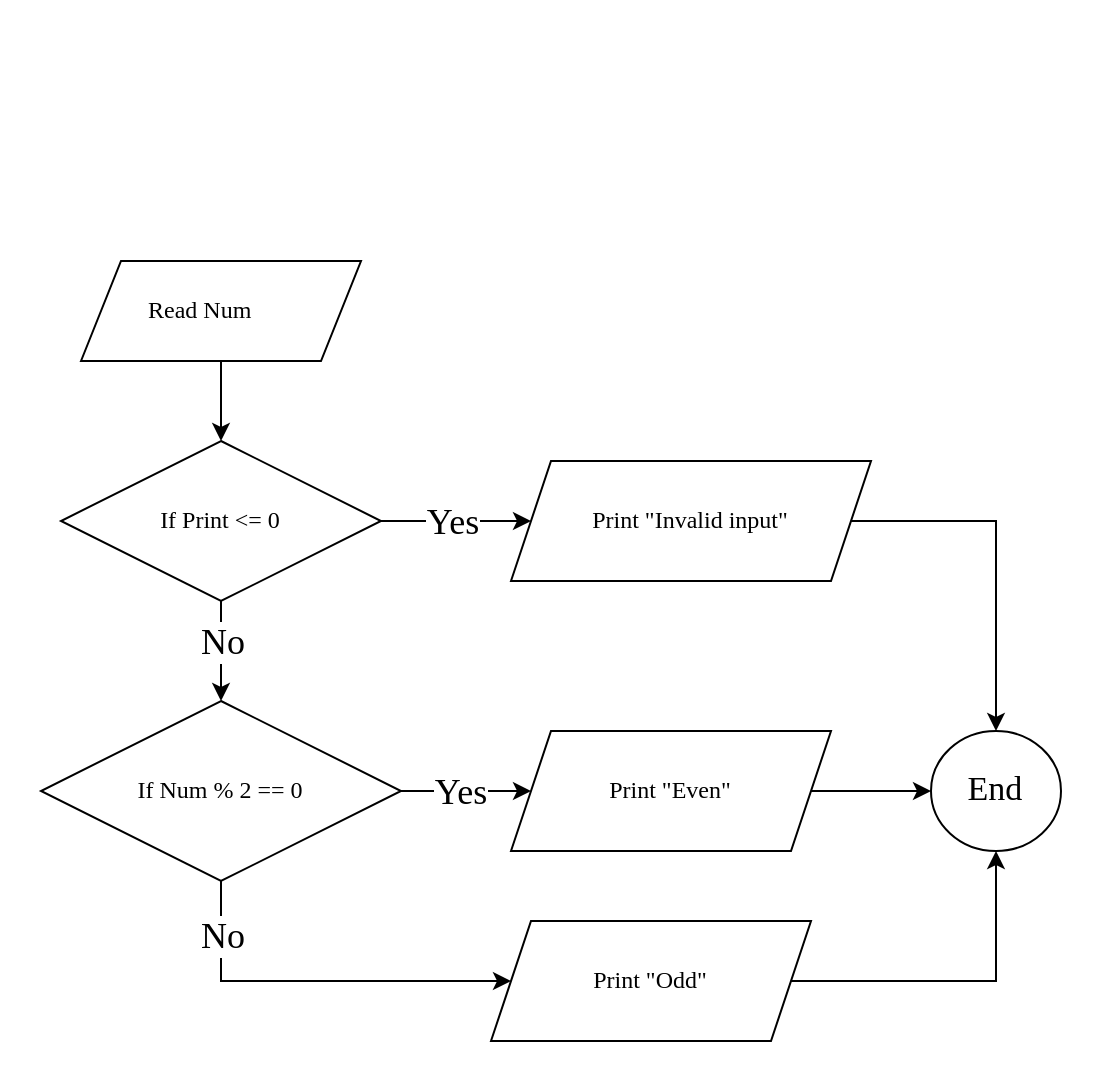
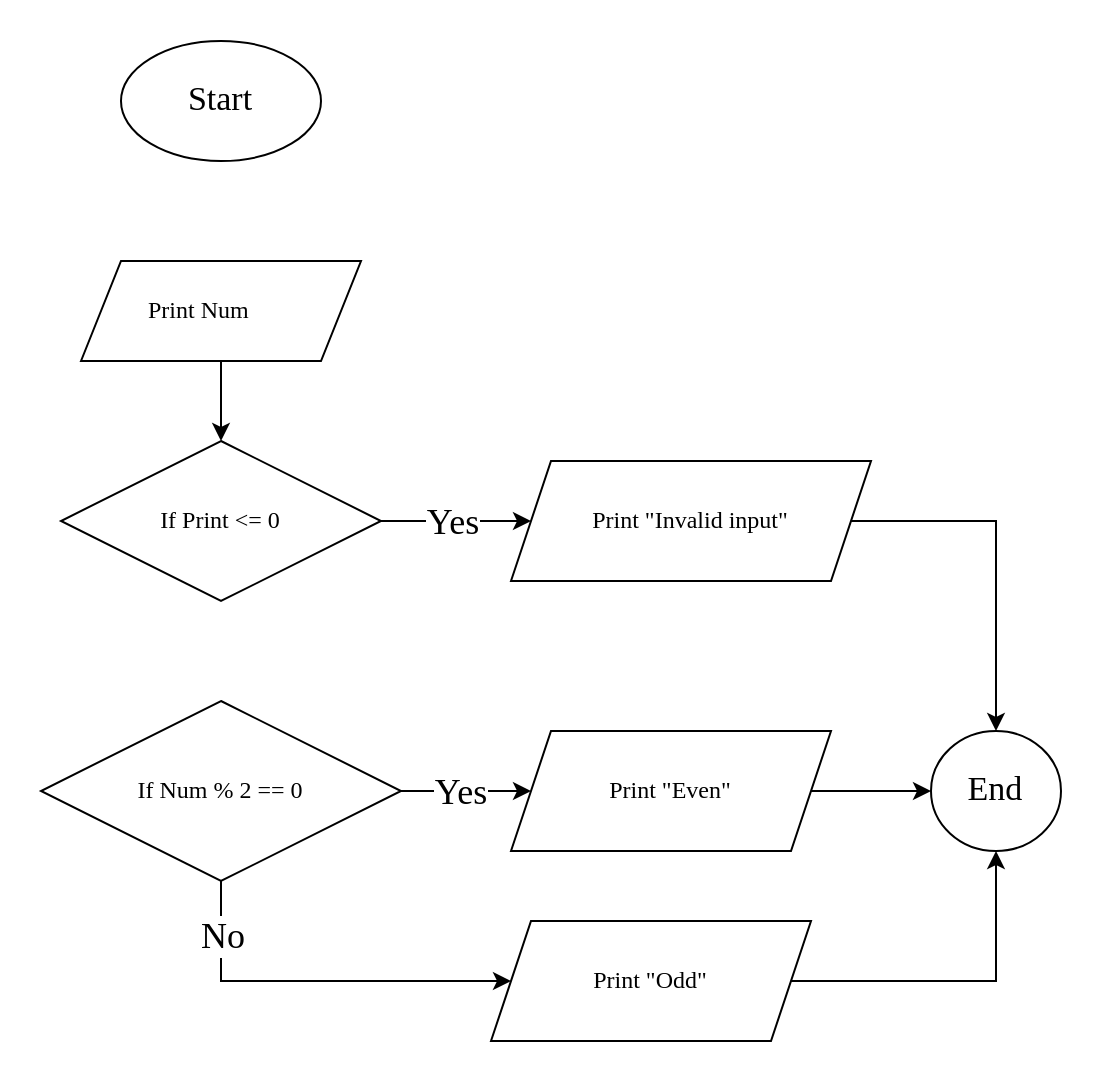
node "Start": added
node "Read Num": label "Read Num" -> "Print Num"
edge "If Print <= 0" -> "If Num % 2 == 0": removed, label "No"
